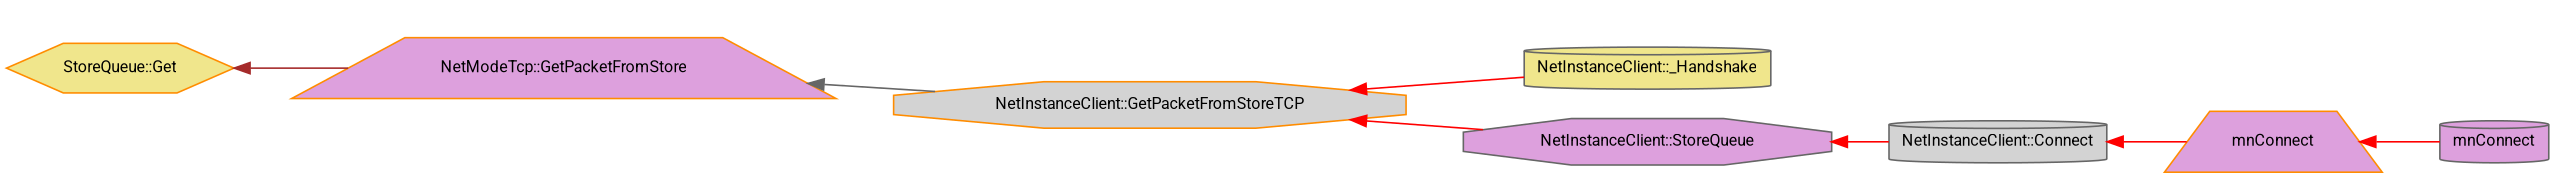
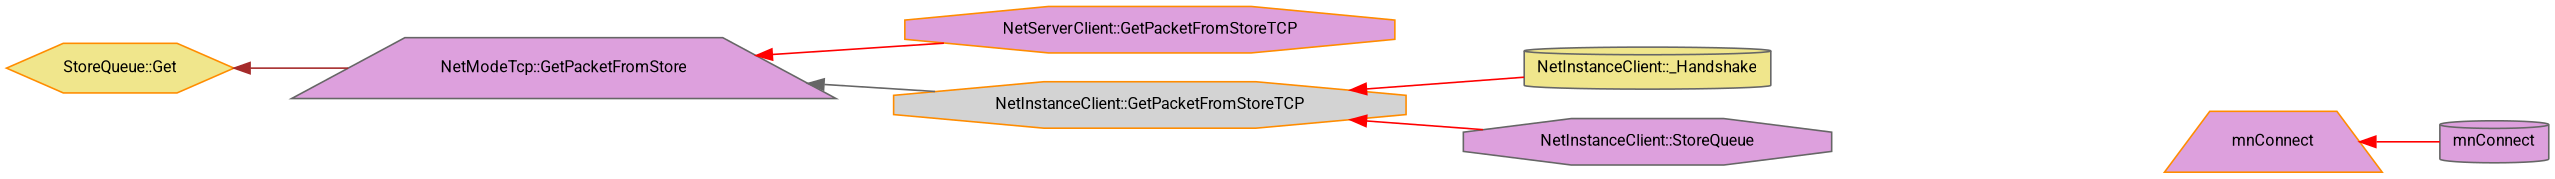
node "NetServerClient::GetPacketFromStoreTCP": added
node "NetModeTcp::GetPacketFromStore": color darkorange -> gray40
node "NetInstanceClient::Connect": removed
